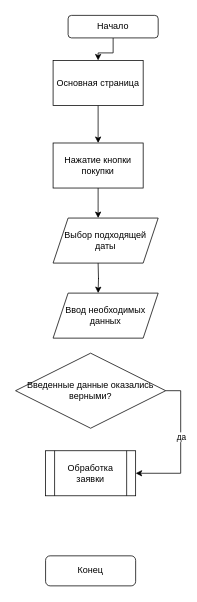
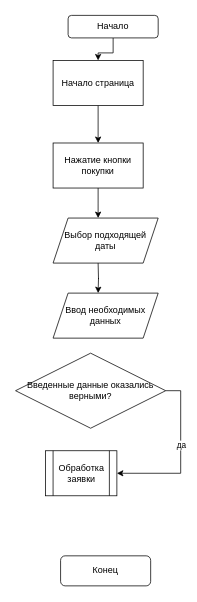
node "Основная страница": label "Основная страница" -> "Начало страница"
node "Обработка заявки": size 90x45 -> 71x45
node "Конец": moved (90, 570) -> (105, 570)
